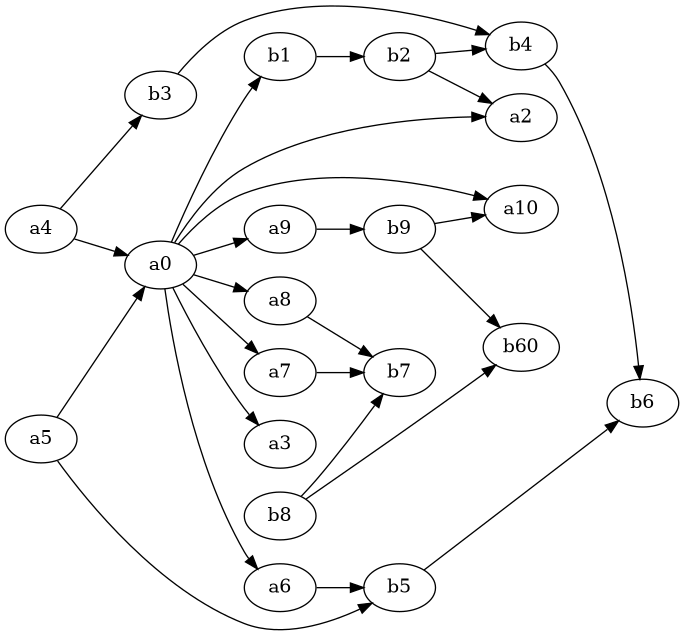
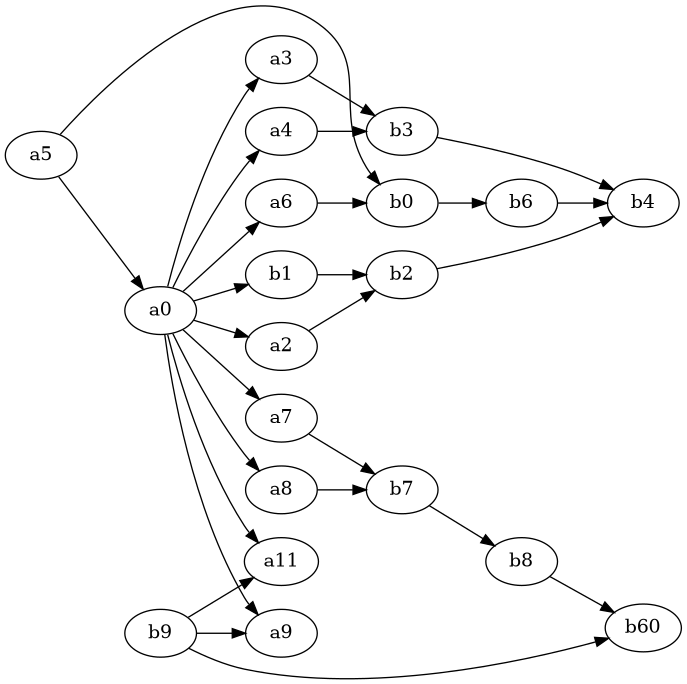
edge "b2" -> "a2": reversed
edge "a3" -> "b3": added
node "a10": label "a10" -> "a11"
edge "b4" -> "b6": reversed
edge "a9" -> "b9": reversed
edge "a4" -> "a0": reversed
edge "b8" -> "b7": reversed
node "b5": label "b5" -> "b0"
